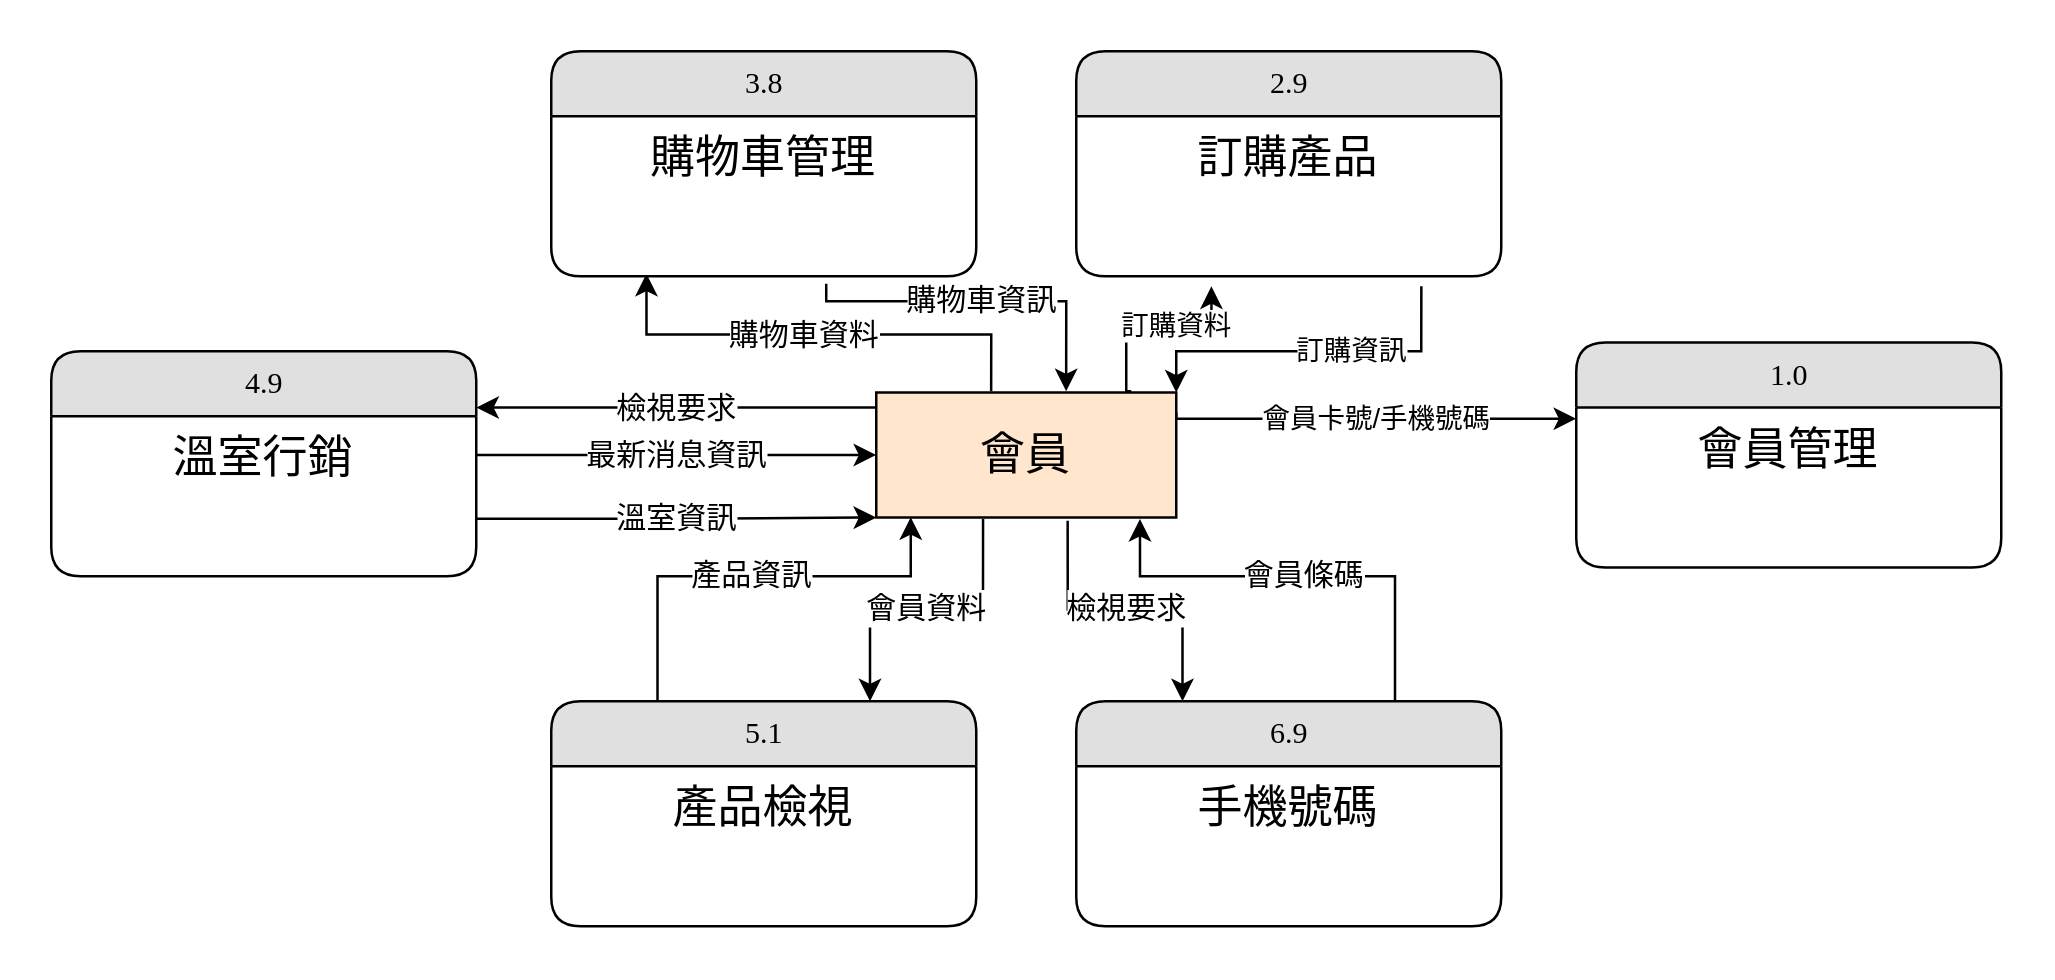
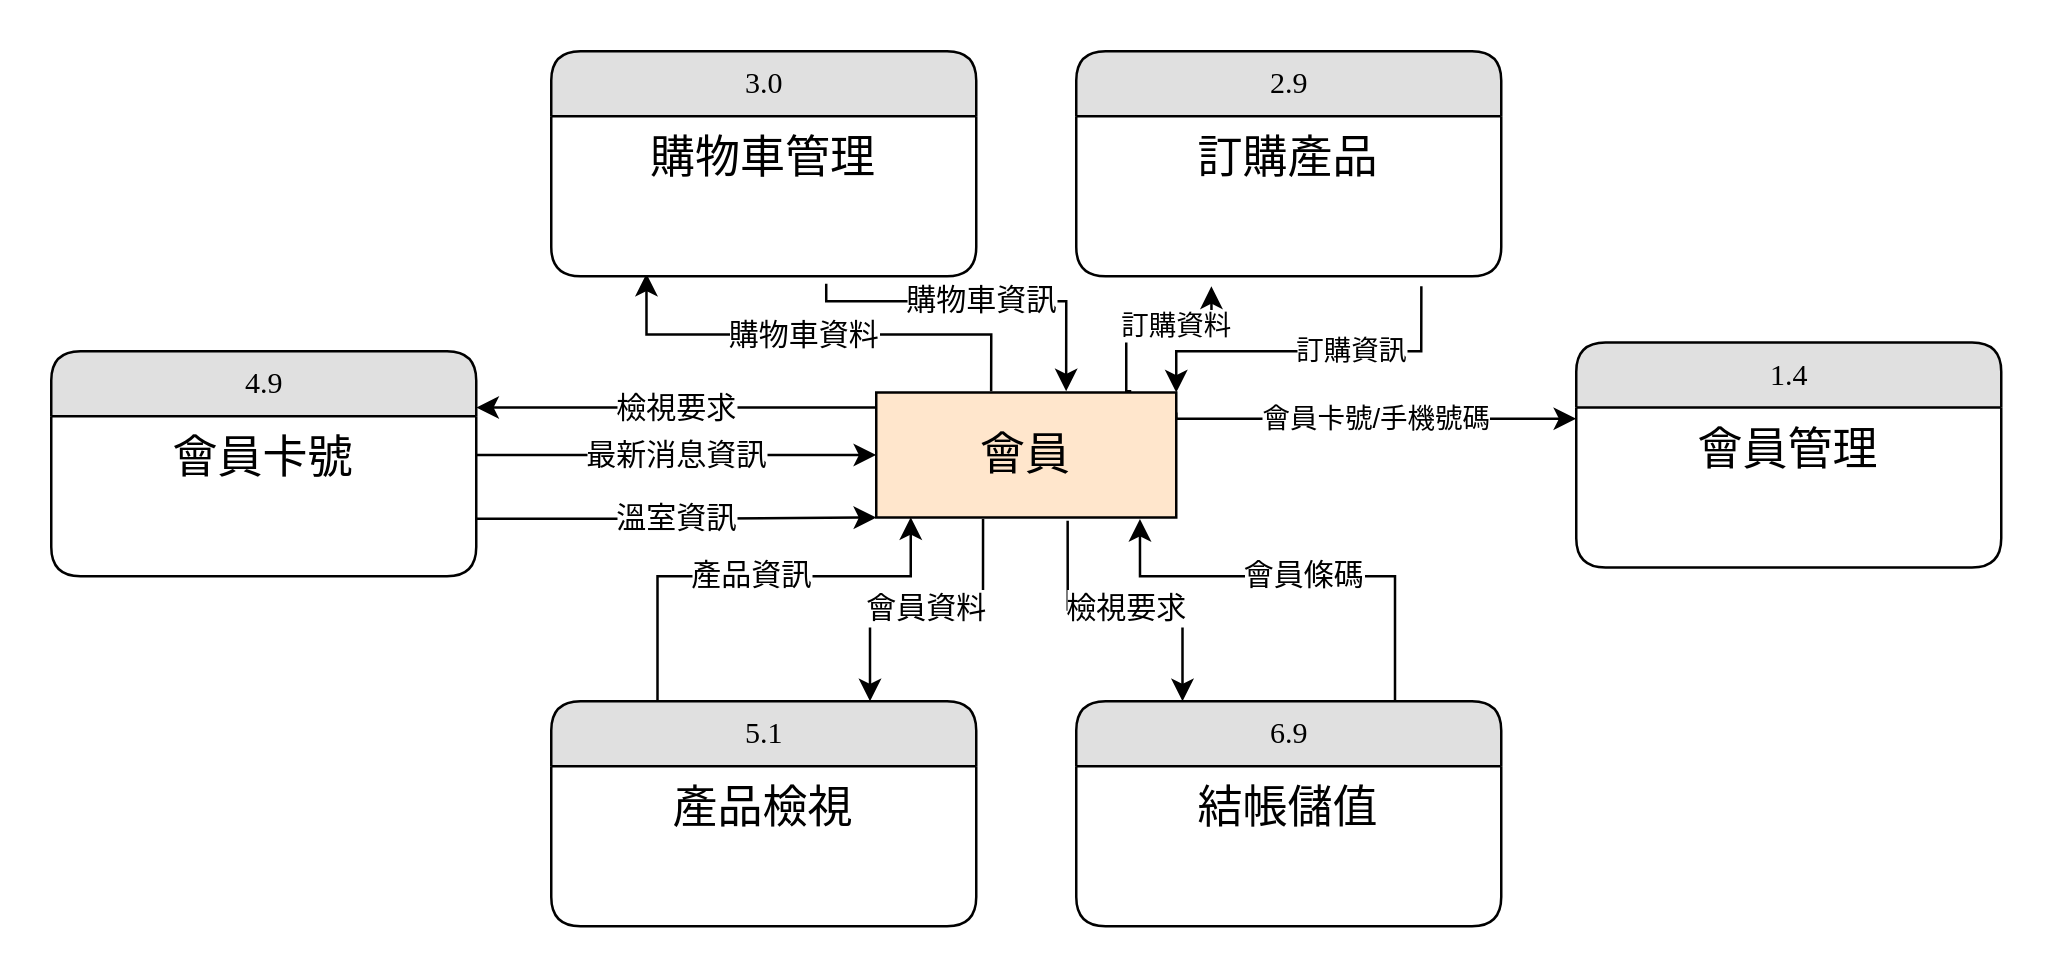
node "3.8": label "3.8" -> "3.0"
node "1.0": label "1.0" -> "1.4"
node "溫室行銷": label "溫室行銷" -> "會員卡號"
node "手機號碼": label "手機號碼" -> "結帳儲值"
